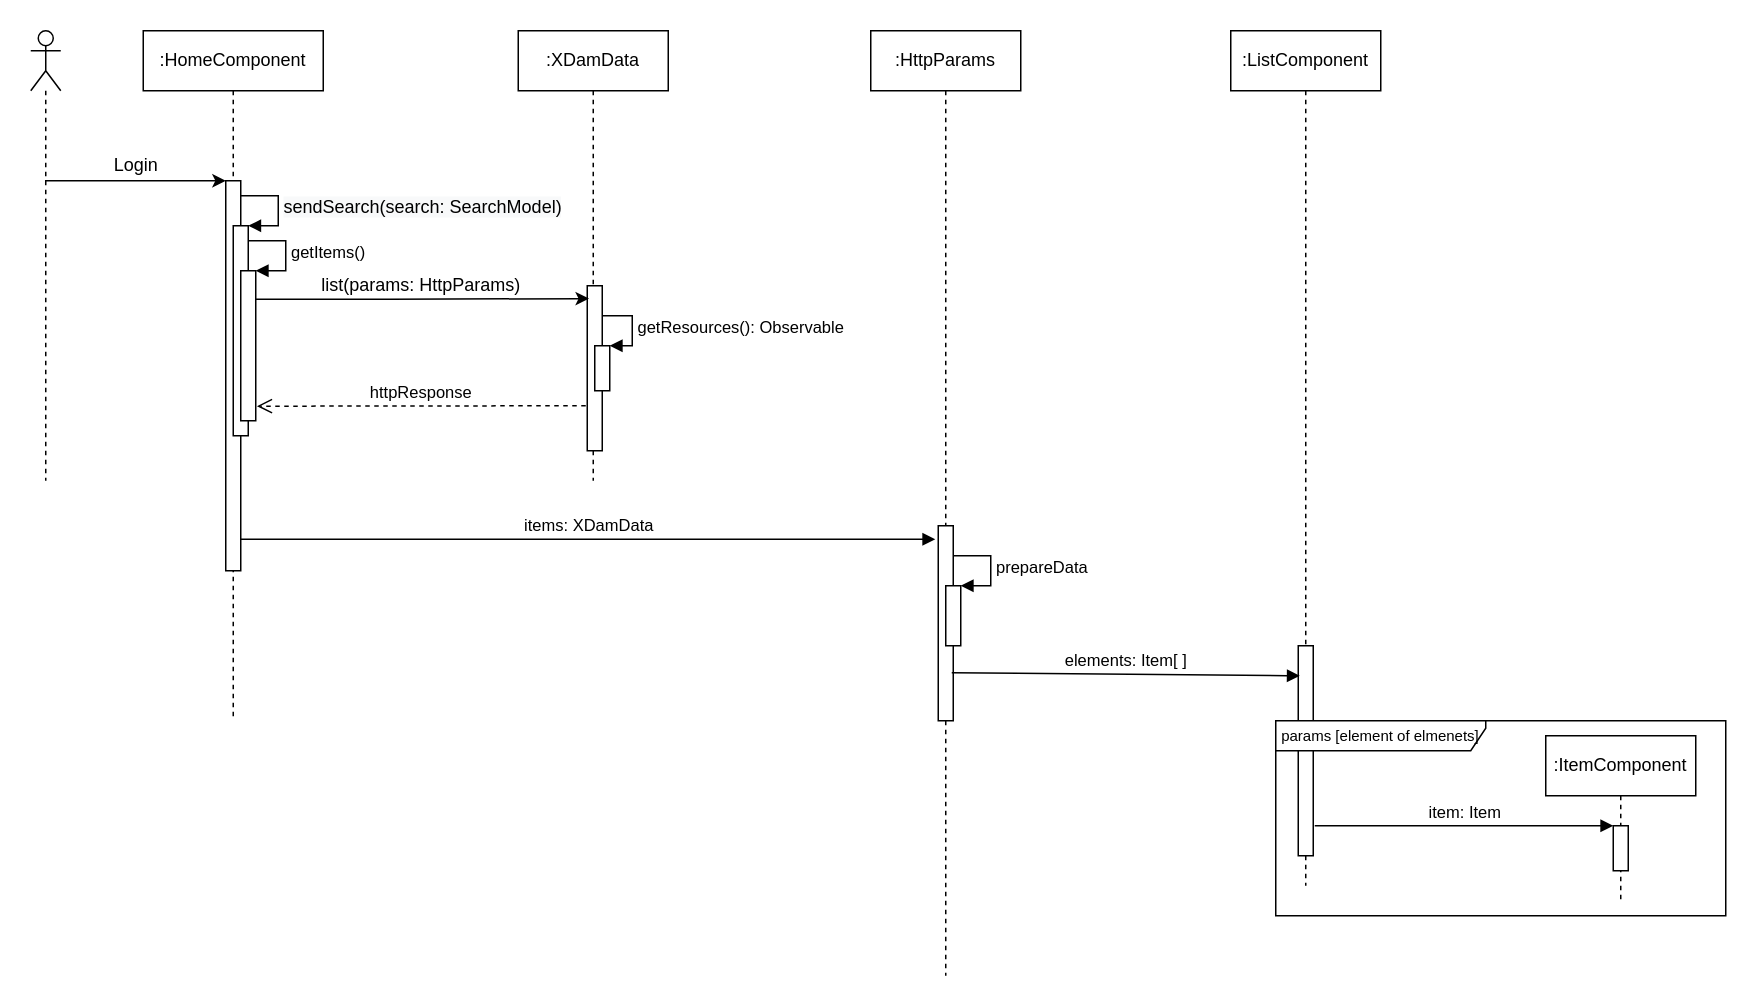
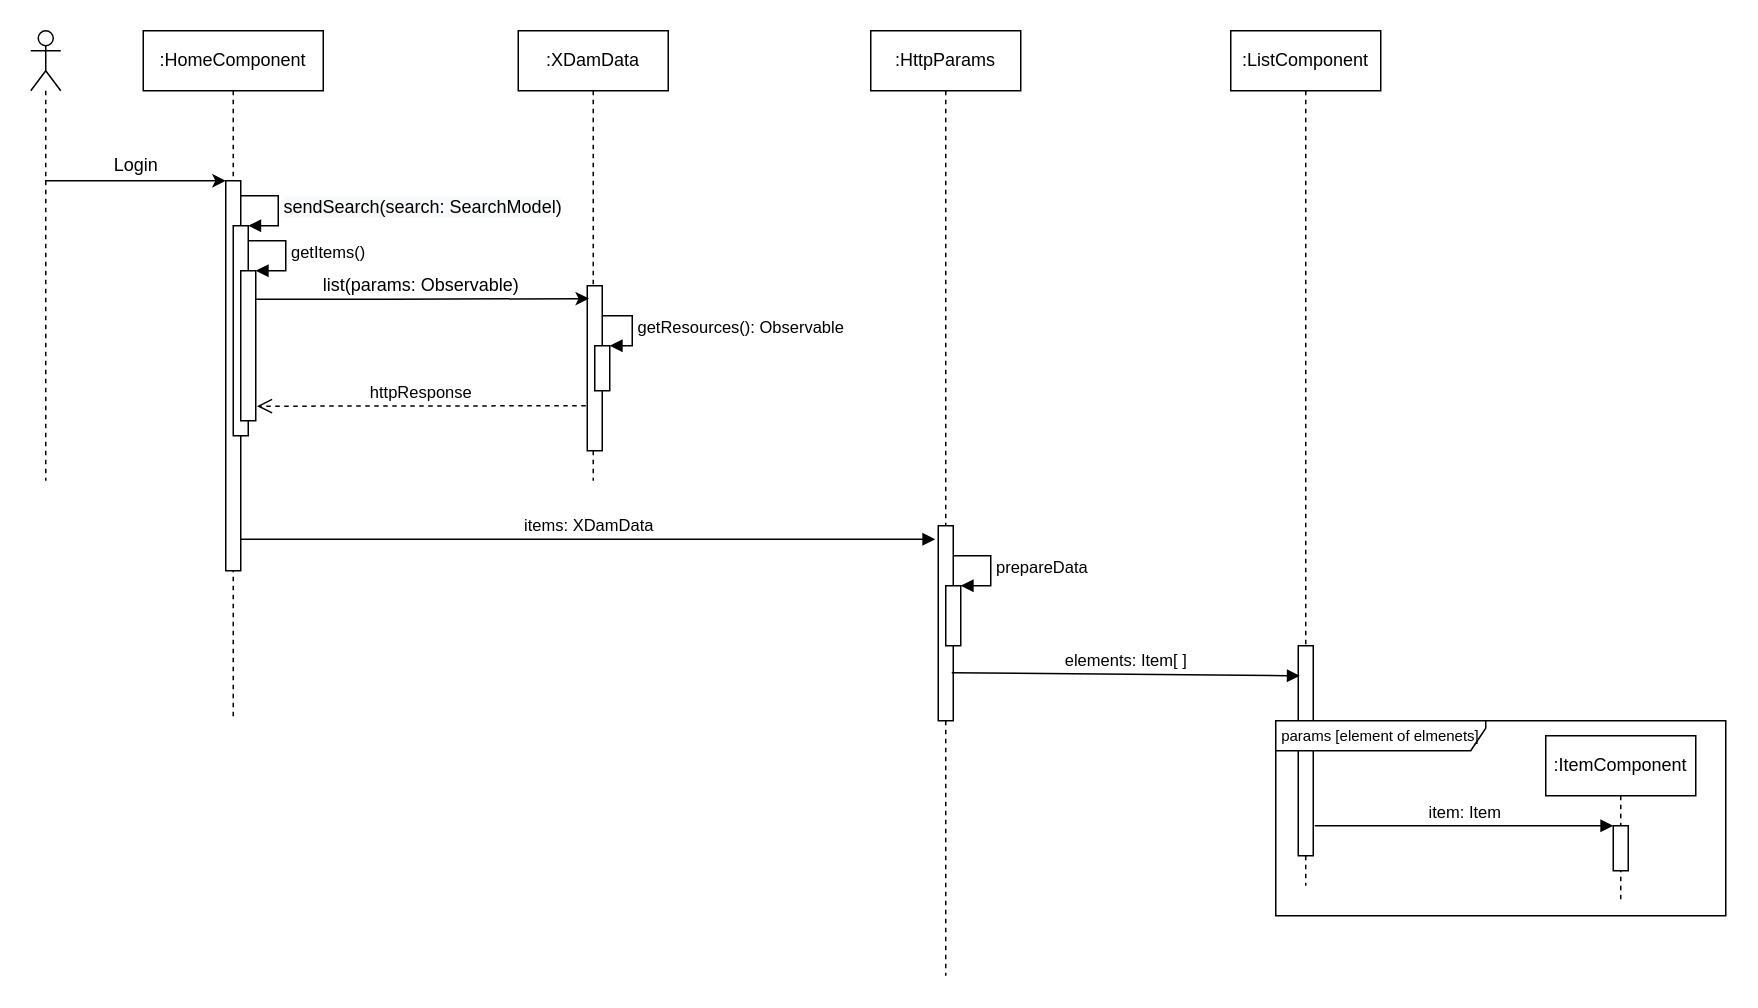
node "list(params: HttpParams)": label "list(params: HttpParams)" -> "list(params: Observable)"
